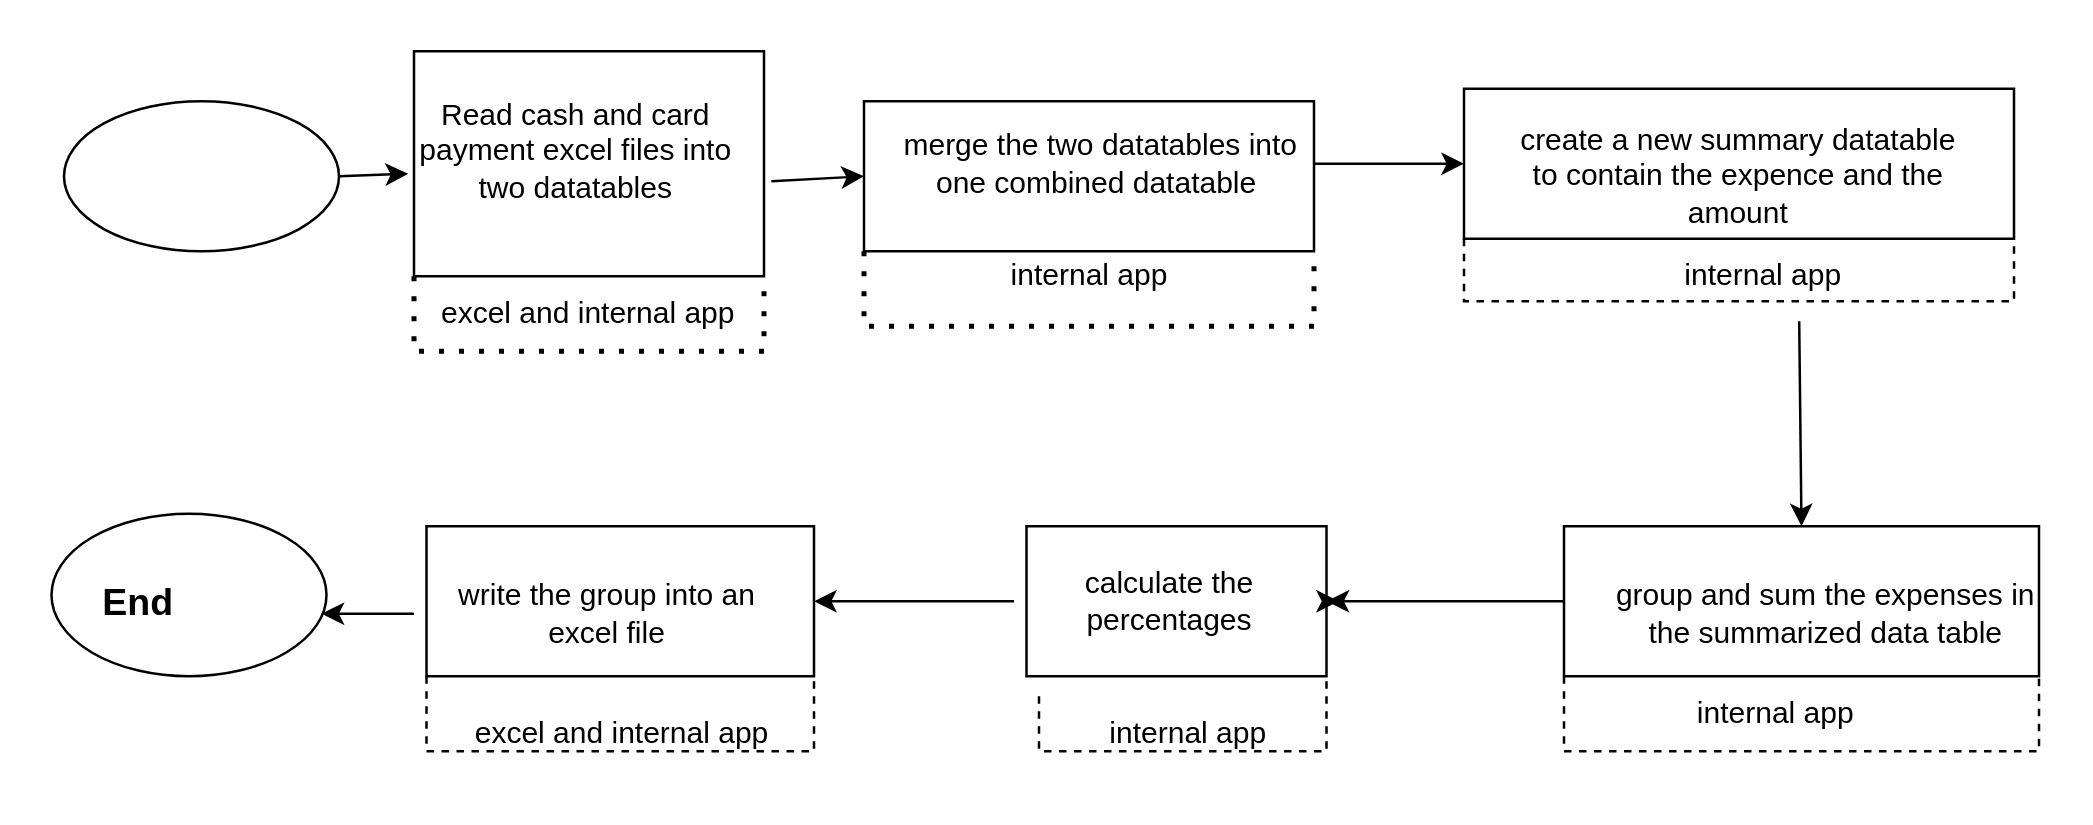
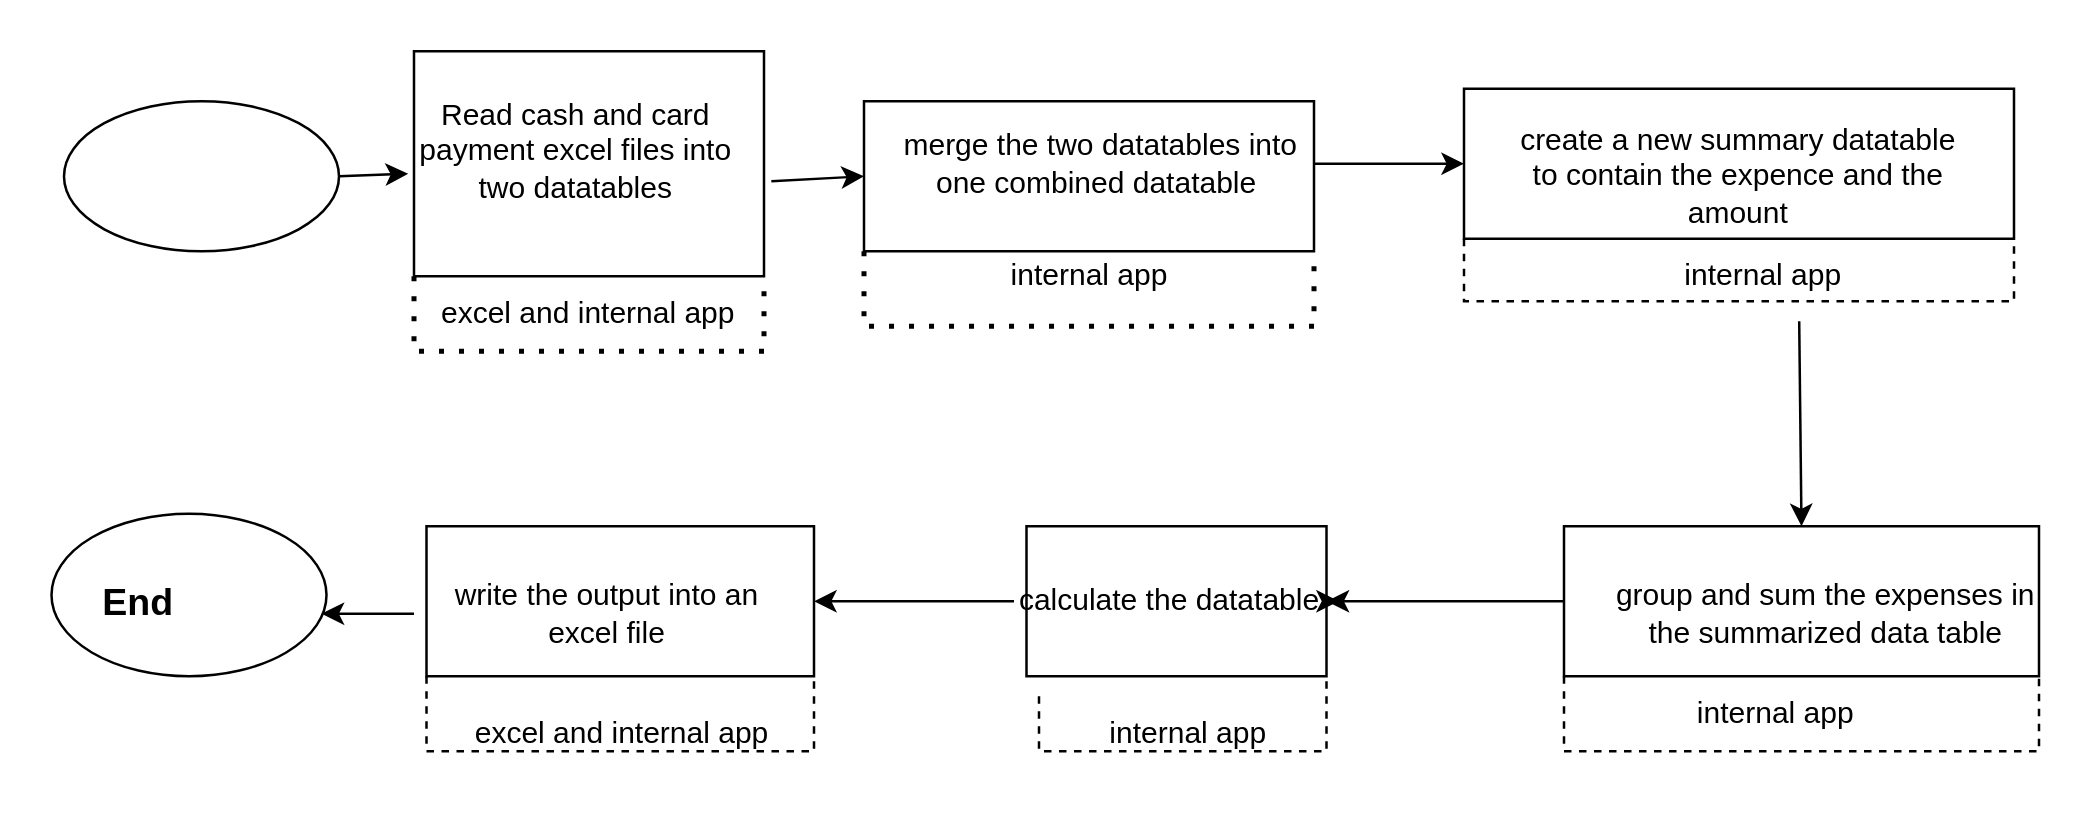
node "calculate the percentages": label "calculate the percentages" -> "calculate the datatable"
node "write the group into an excel file": label "write the group into an excel file" -> "write the output into an excel file"
